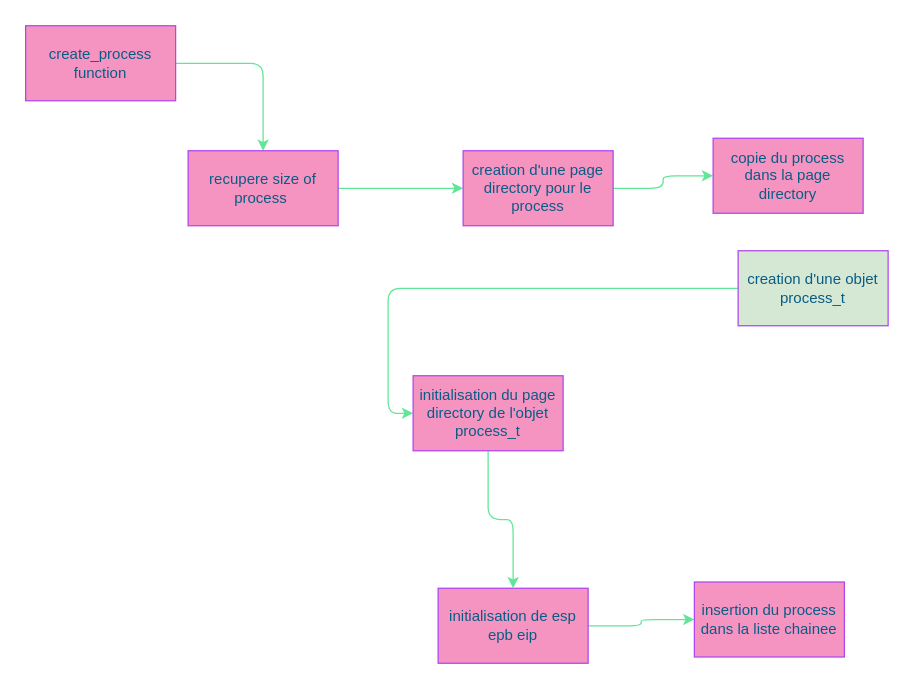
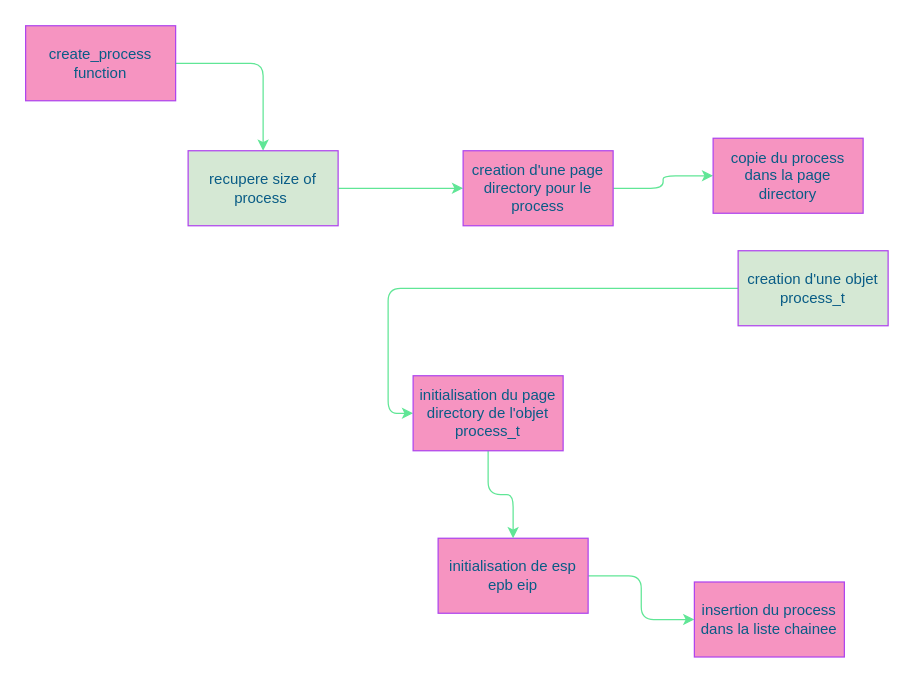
node "recupere size of process": fillcolor #f694c1 -> #d5e8d4
node "initialisation de esp epb eip": moved (513, 626) -> (513, 576)
